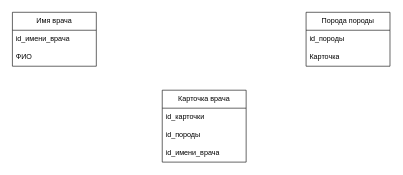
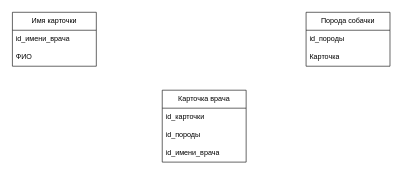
node "Имя врача": label "Имя врача" -> "Имя карточки"
node "Порода породы": label "Порода породы" -> "Порода собачки"
